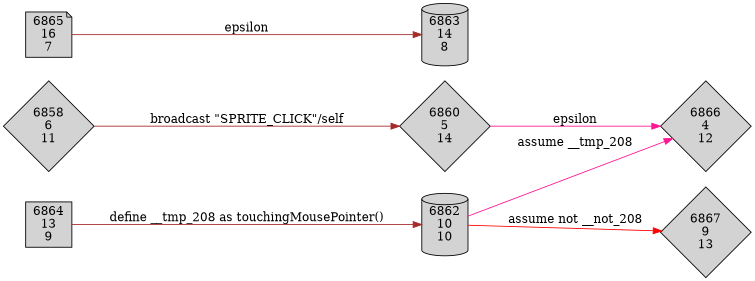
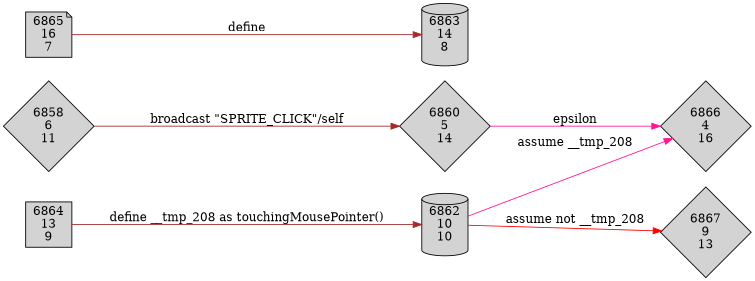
edge "6865 16 7" -> "6863 14 8": label "epsilon" -> "define"
node "6866 4 12": label "6866 4 12" -> "6866 4 16"
edge "6862 10 10" -> "6867 9 13": label "assume not __not_208" -> "assume not __tmp_208"
